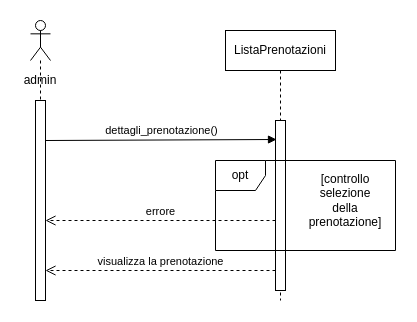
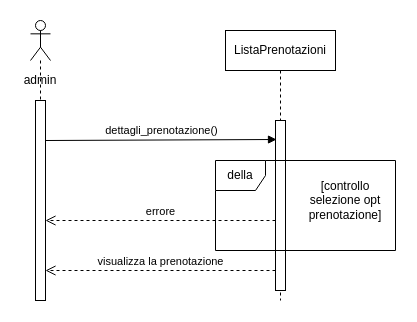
node "opt": label "opt" -> "della"
node "[controllo selezione della prenotazione]": label "[controllo selezione della prenotazione]" -> "[controllo selezione opt prenotazione]"
